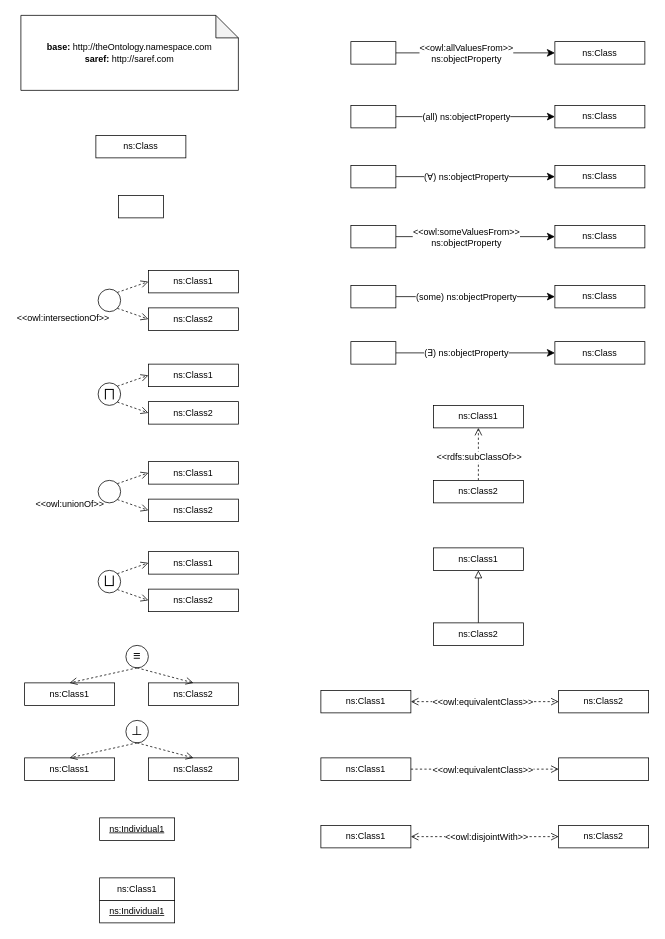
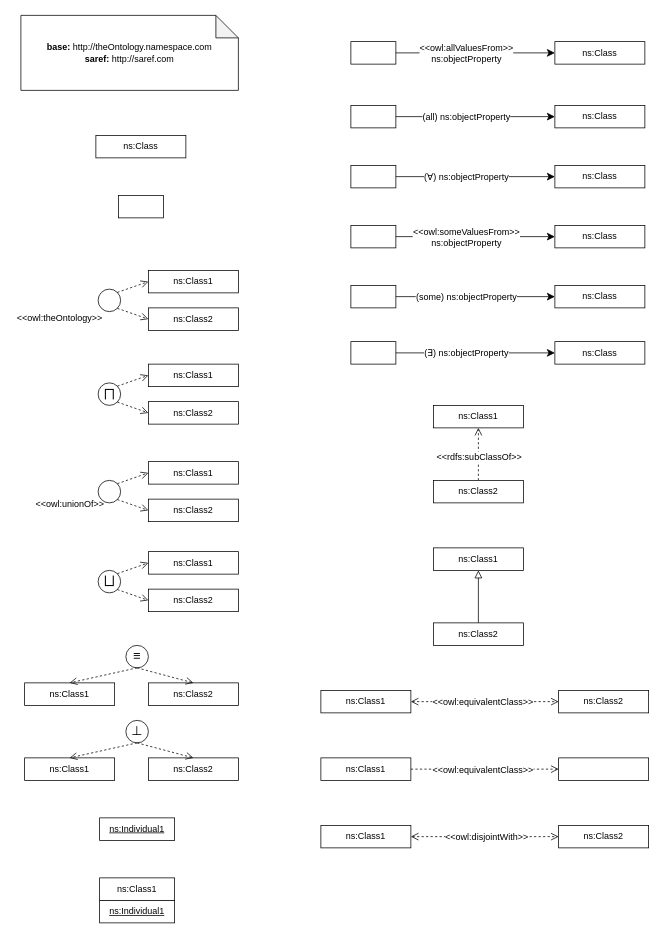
node "<<owl:intersectionOf>>": label "<<owl:intersectionOf>>" -> "<<owl:theOntology>>"
